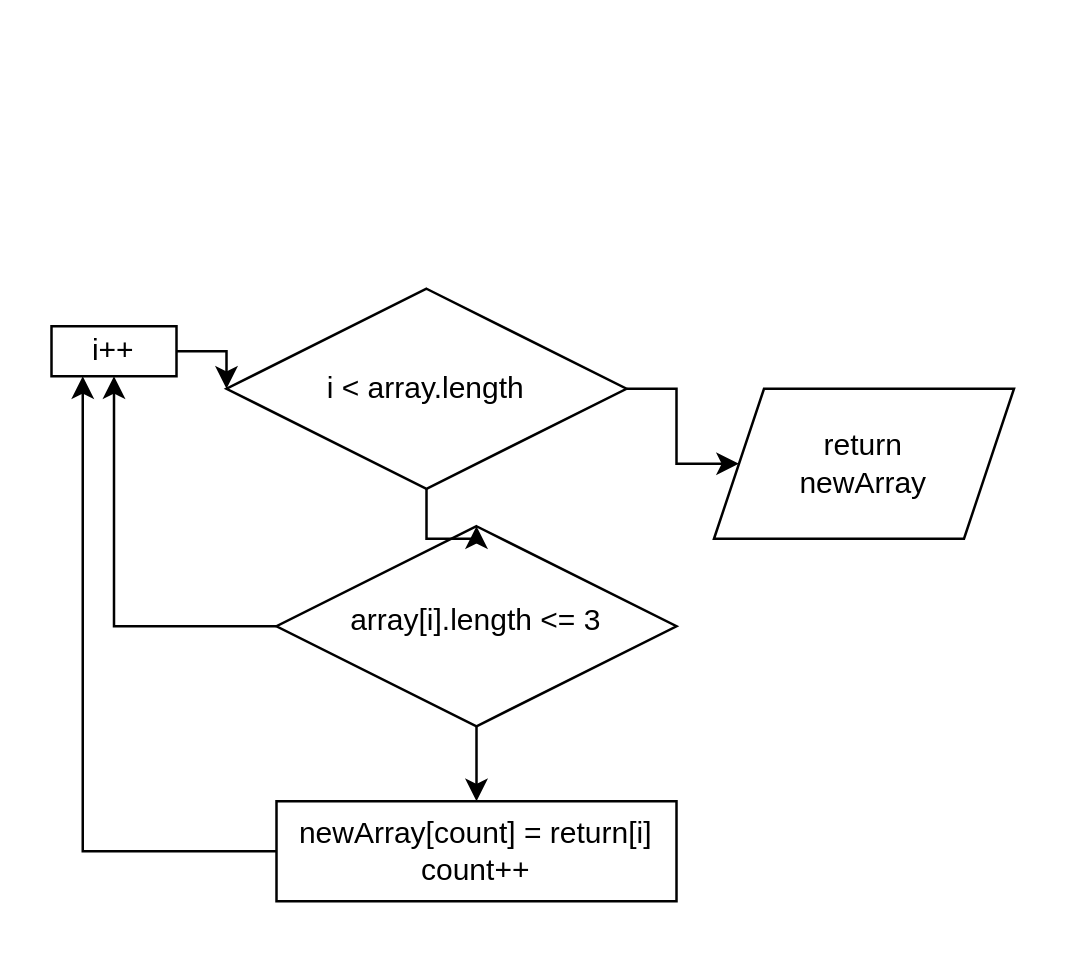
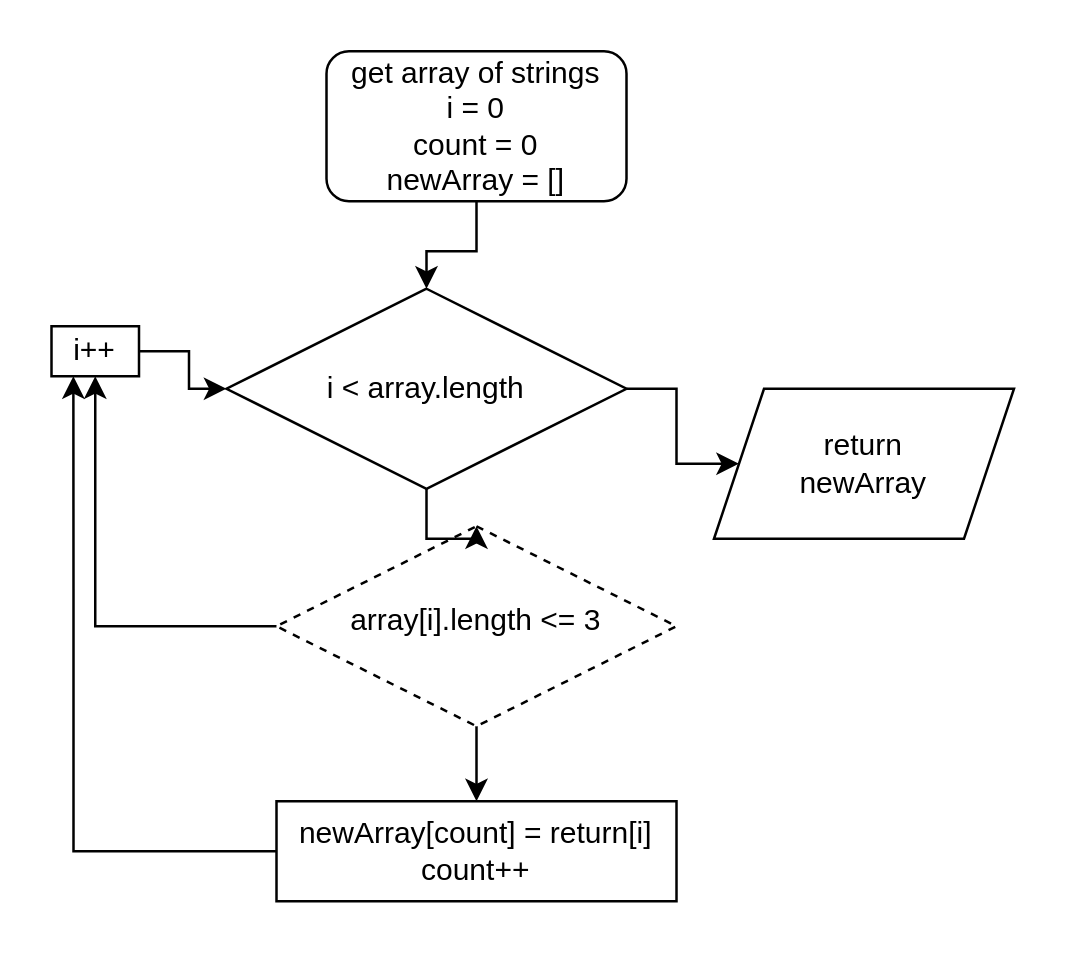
node "get array of strings i = 0 count = 0 newArray = []": added
edge "get array of strings i = 0 count = 0 newArray = []" -> "i < array.length": added
node "i++": size 125x50 -> 88x50
node "array[i].length <= 3": style solid -> dashed
